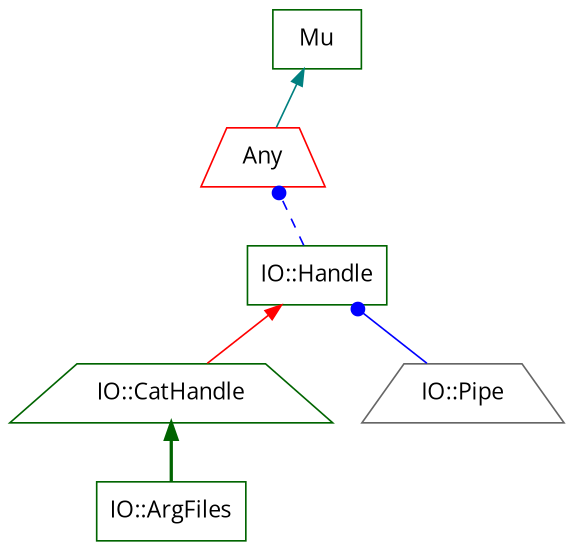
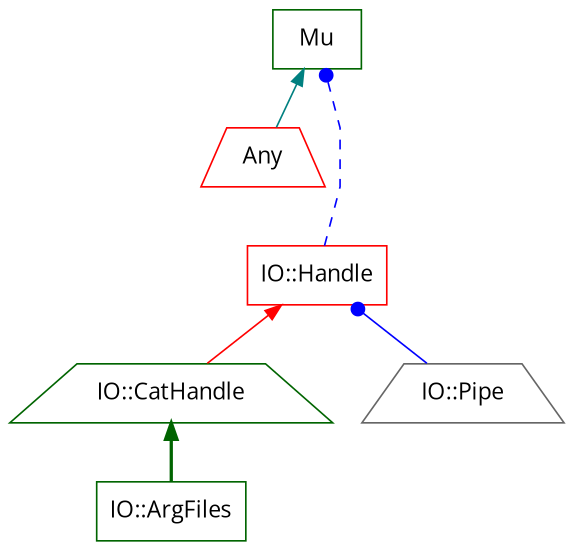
edge "IO::Handle" -> "Any": now "IO::Handle" -> "Mu"
node "IO::Handle": color darkgreen -> red
